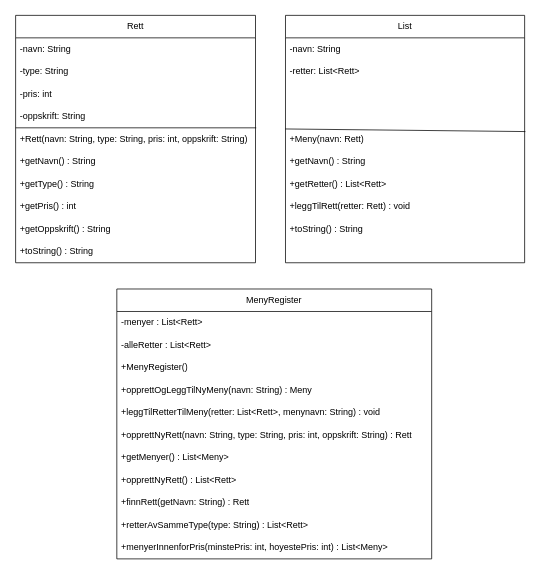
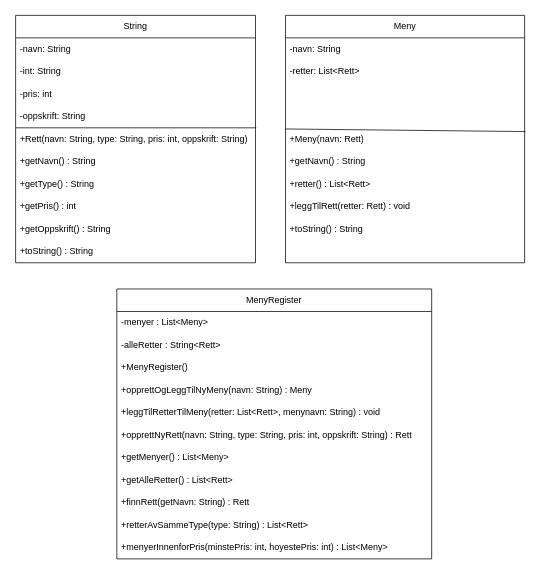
node "Rett": label "Rett" -> "String"
node "List": label "List" -> "Meny"
node "-type: String": label "-type: String" -> "-int: String"
node "+getRetter() : List<Rett>": label "+getRetter() : List<Rett>" -> "+retter() : List<Rett>"
node "-menyer : List<Rett>": label "-menyer : List<Rett>" -> "-menyer : List<Meny>"
node "-alleRetter : List<Rett>": label "-alleRetter : List<Rett>" -> "-alleRetter : String<Rett>"
node "+opprettNyRett() : List<Rett>": label "+opprettNyRett() : List<Rett>" -> "+getAlleRetter() : List<Rett>"
